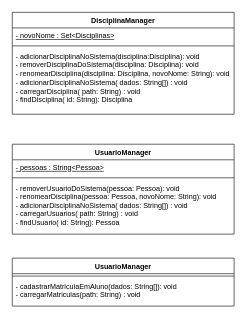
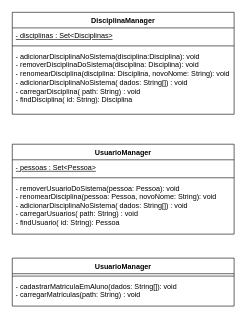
node "- novoNome : Set<Disciplinas>": label "- novoNome : Set<Disciplinas>" -> "- disciplinas : Set<Disciplinas>"
node "- pessoas : String<Pessoa>": label "- pessoas : String<Pessoa>" -> "- pessoas : Set<Pessoa>"
